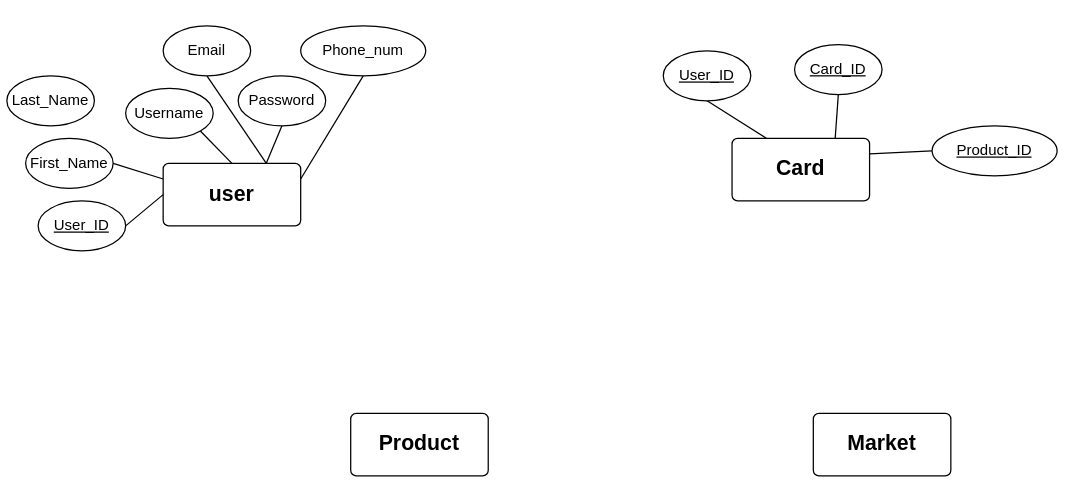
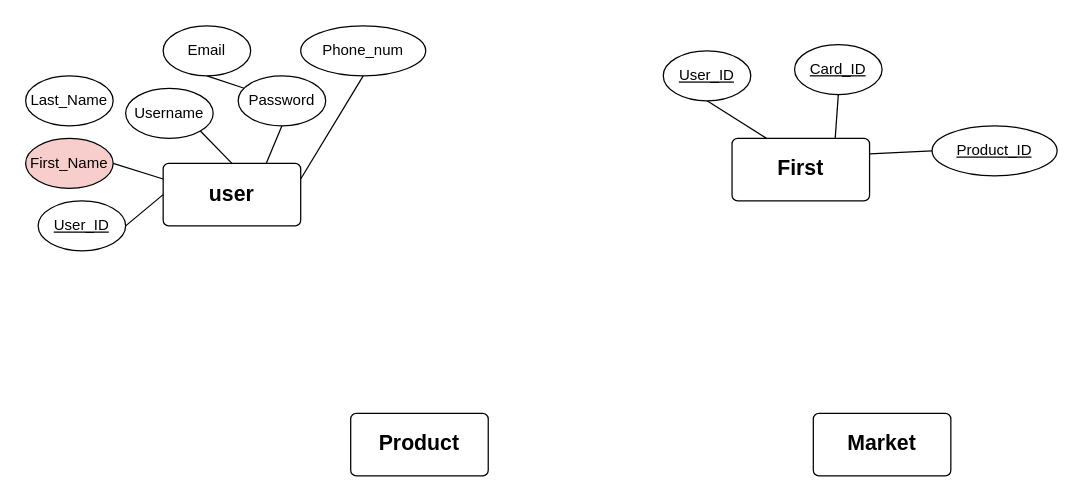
node "Last_Name": moved (51, 101) -> (69, 101)
edge "Email" -- "user": now "Email" -- "Password"
node "First_Name": fillcolor #ffffff -> #f8cecc
node "Card": label "Card" -> "First"
